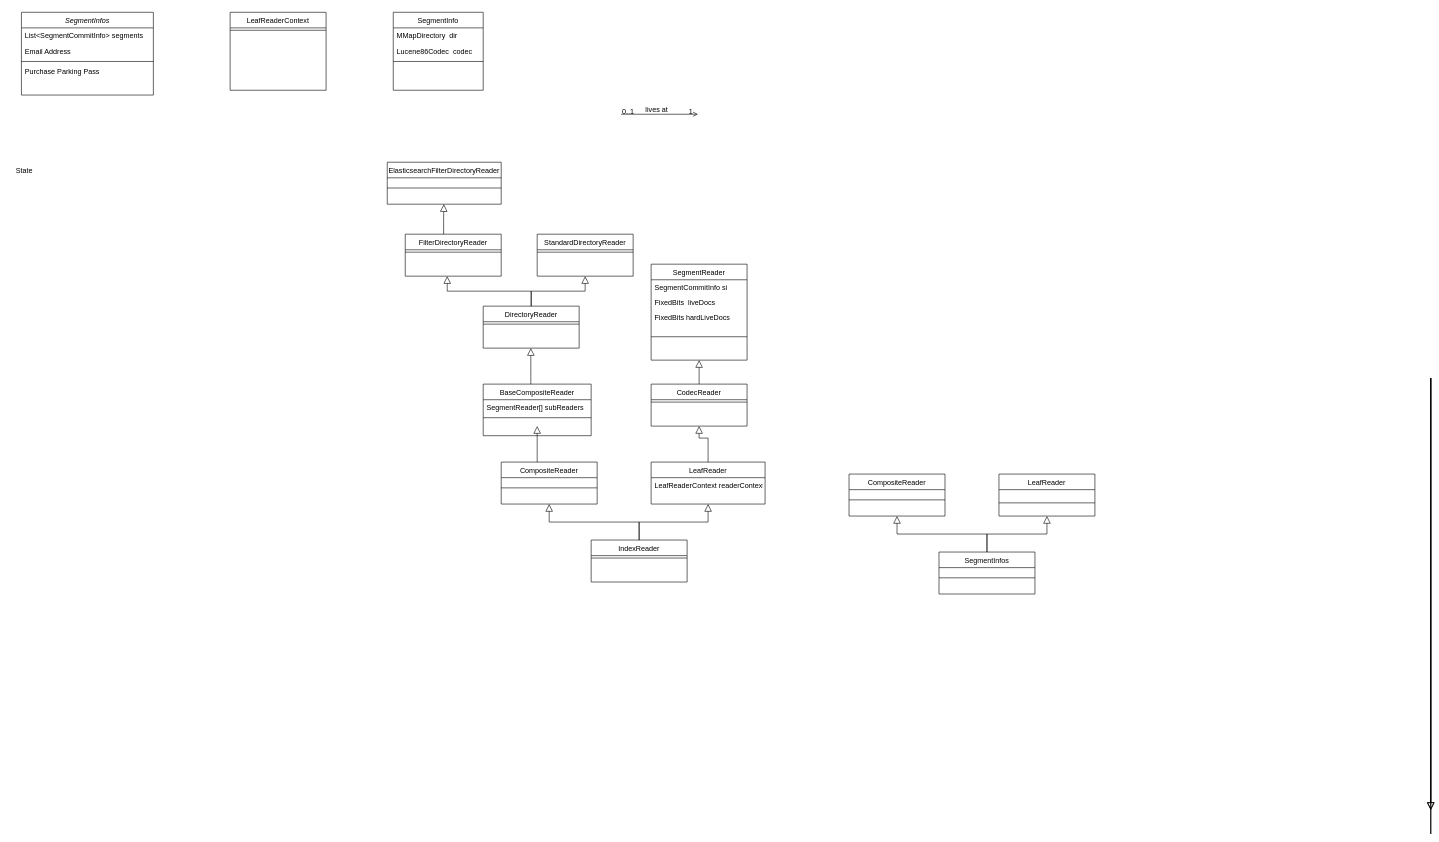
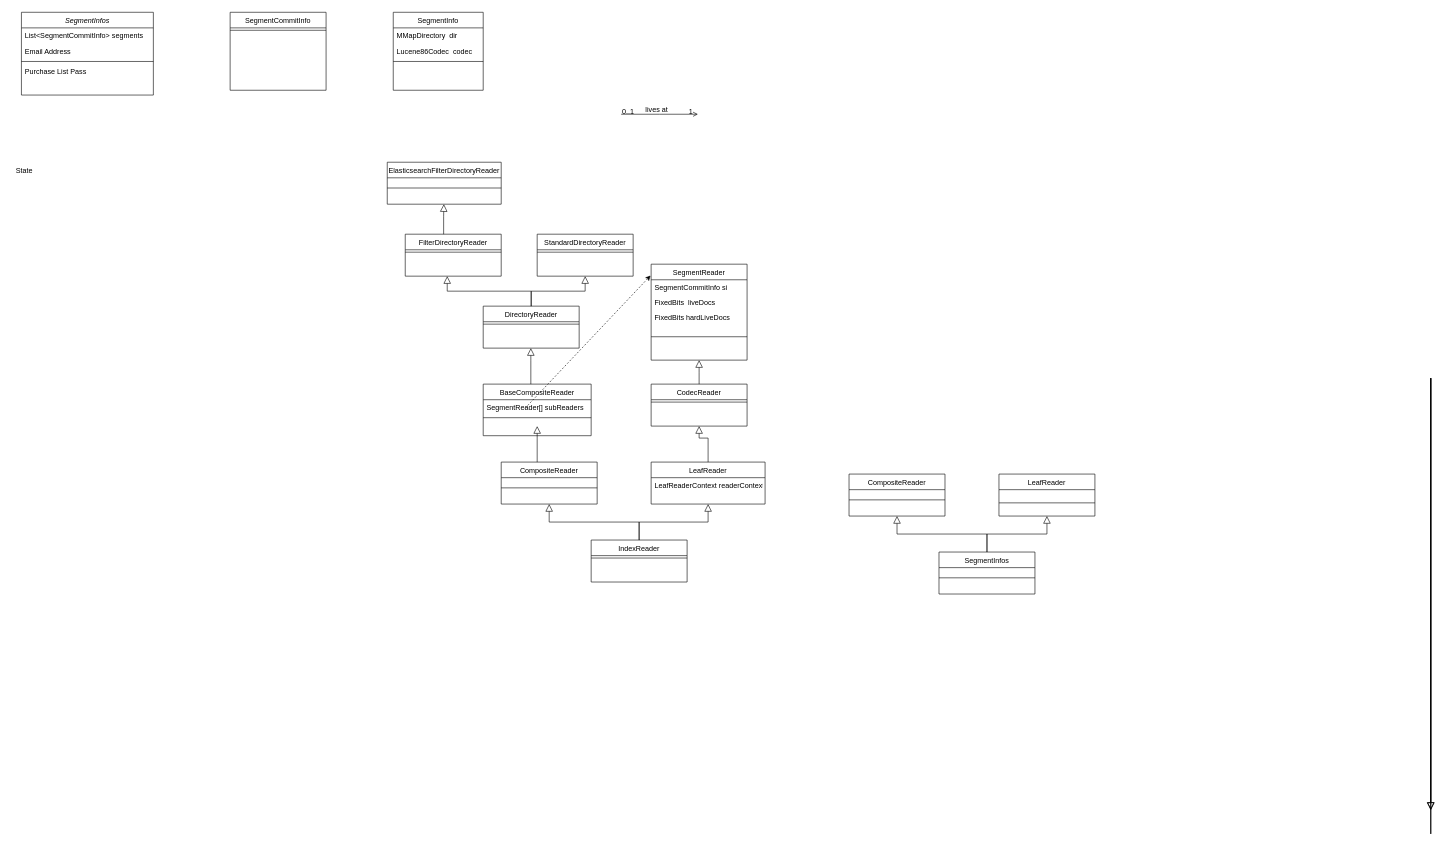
node "LeafReaderContext": label "LeafReaderContext" -> "SegmentCommitInfo"
node "Purchase Parking Pass": label "Purchase Parking Pass" -> "Purchase List Pass"
edge "SegmentReader[] subReaders" -> "SegmentReader": added
